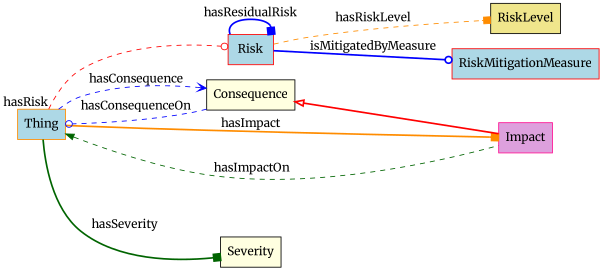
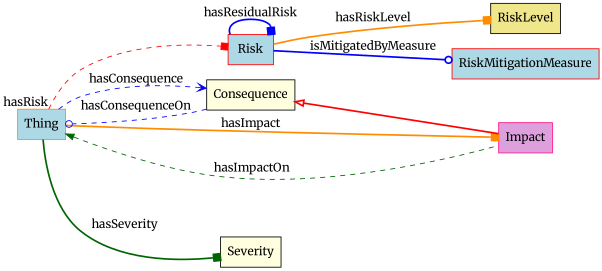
edge "Risk" -> "RiskLevel": style dashed -> bold
edge "Thing" -> "Risk": arrowhead odot -> box
